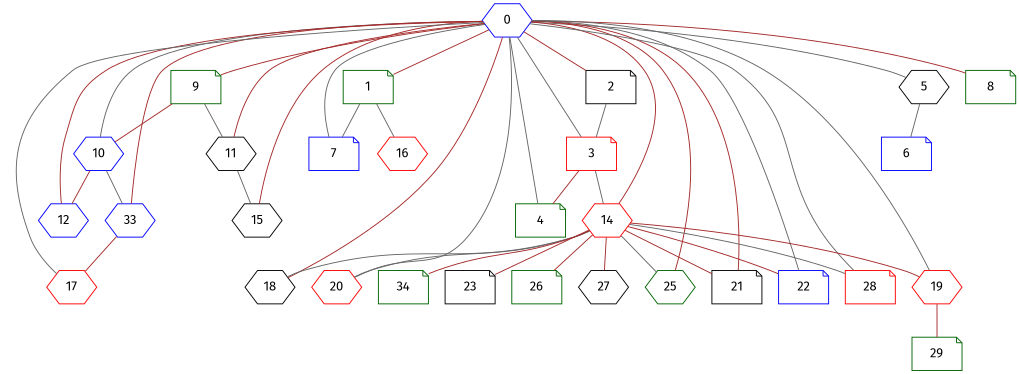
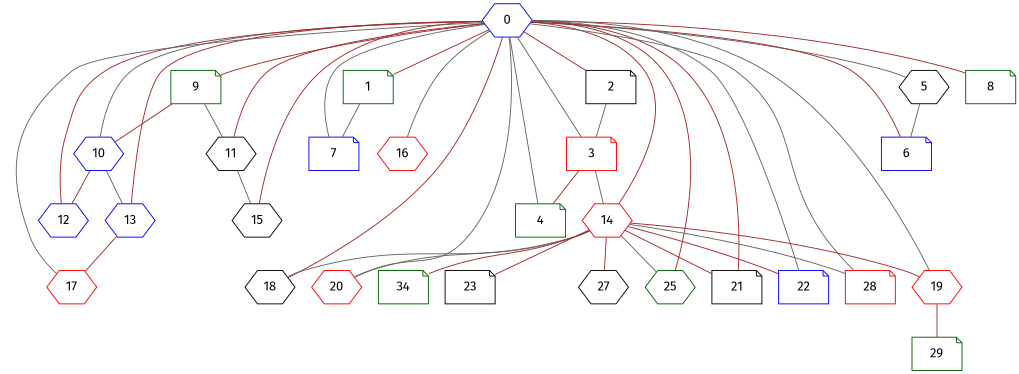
edge "0" -- "6": added
edge "1" -- "16": now "0" -- "16"
node "33": label "33" -> "13"
node "26": removed
